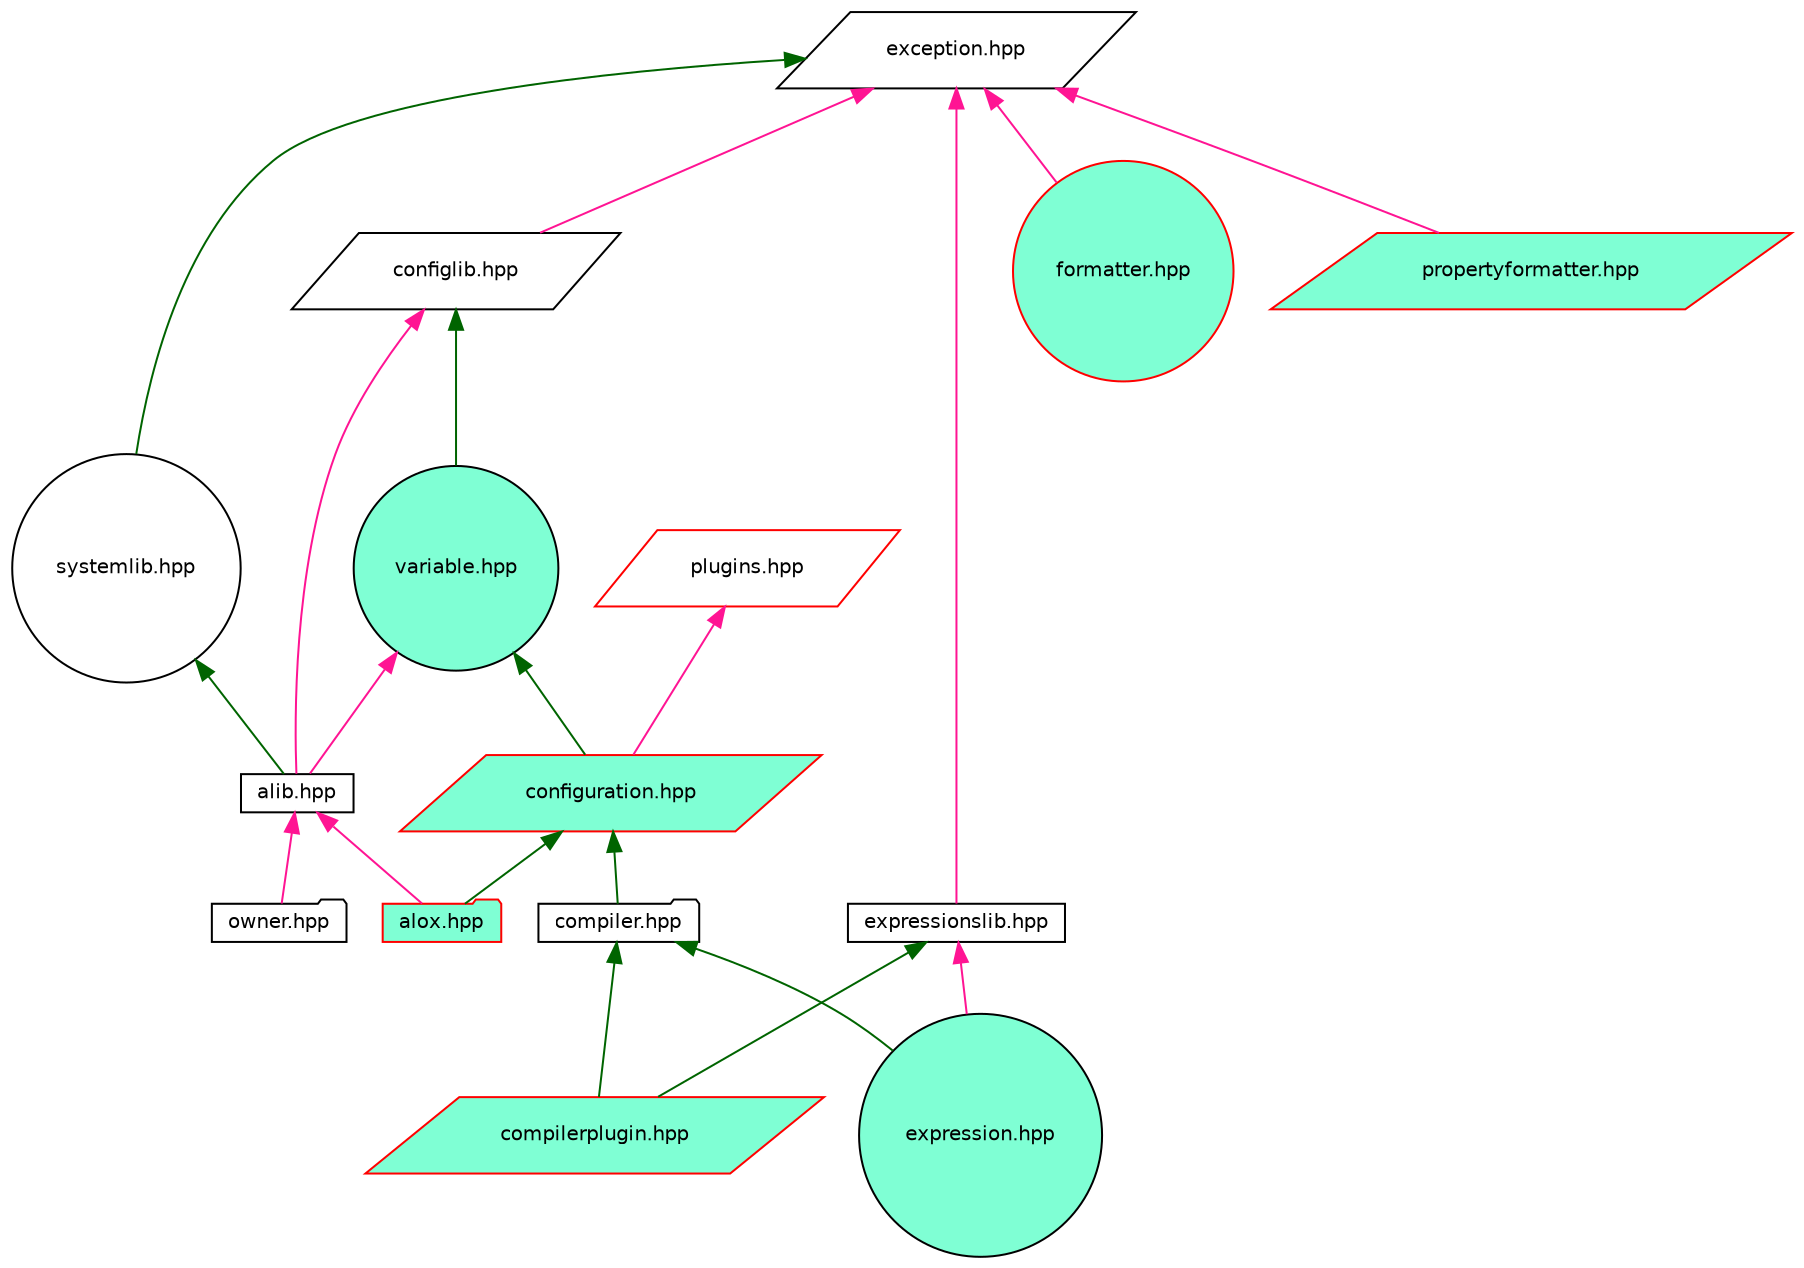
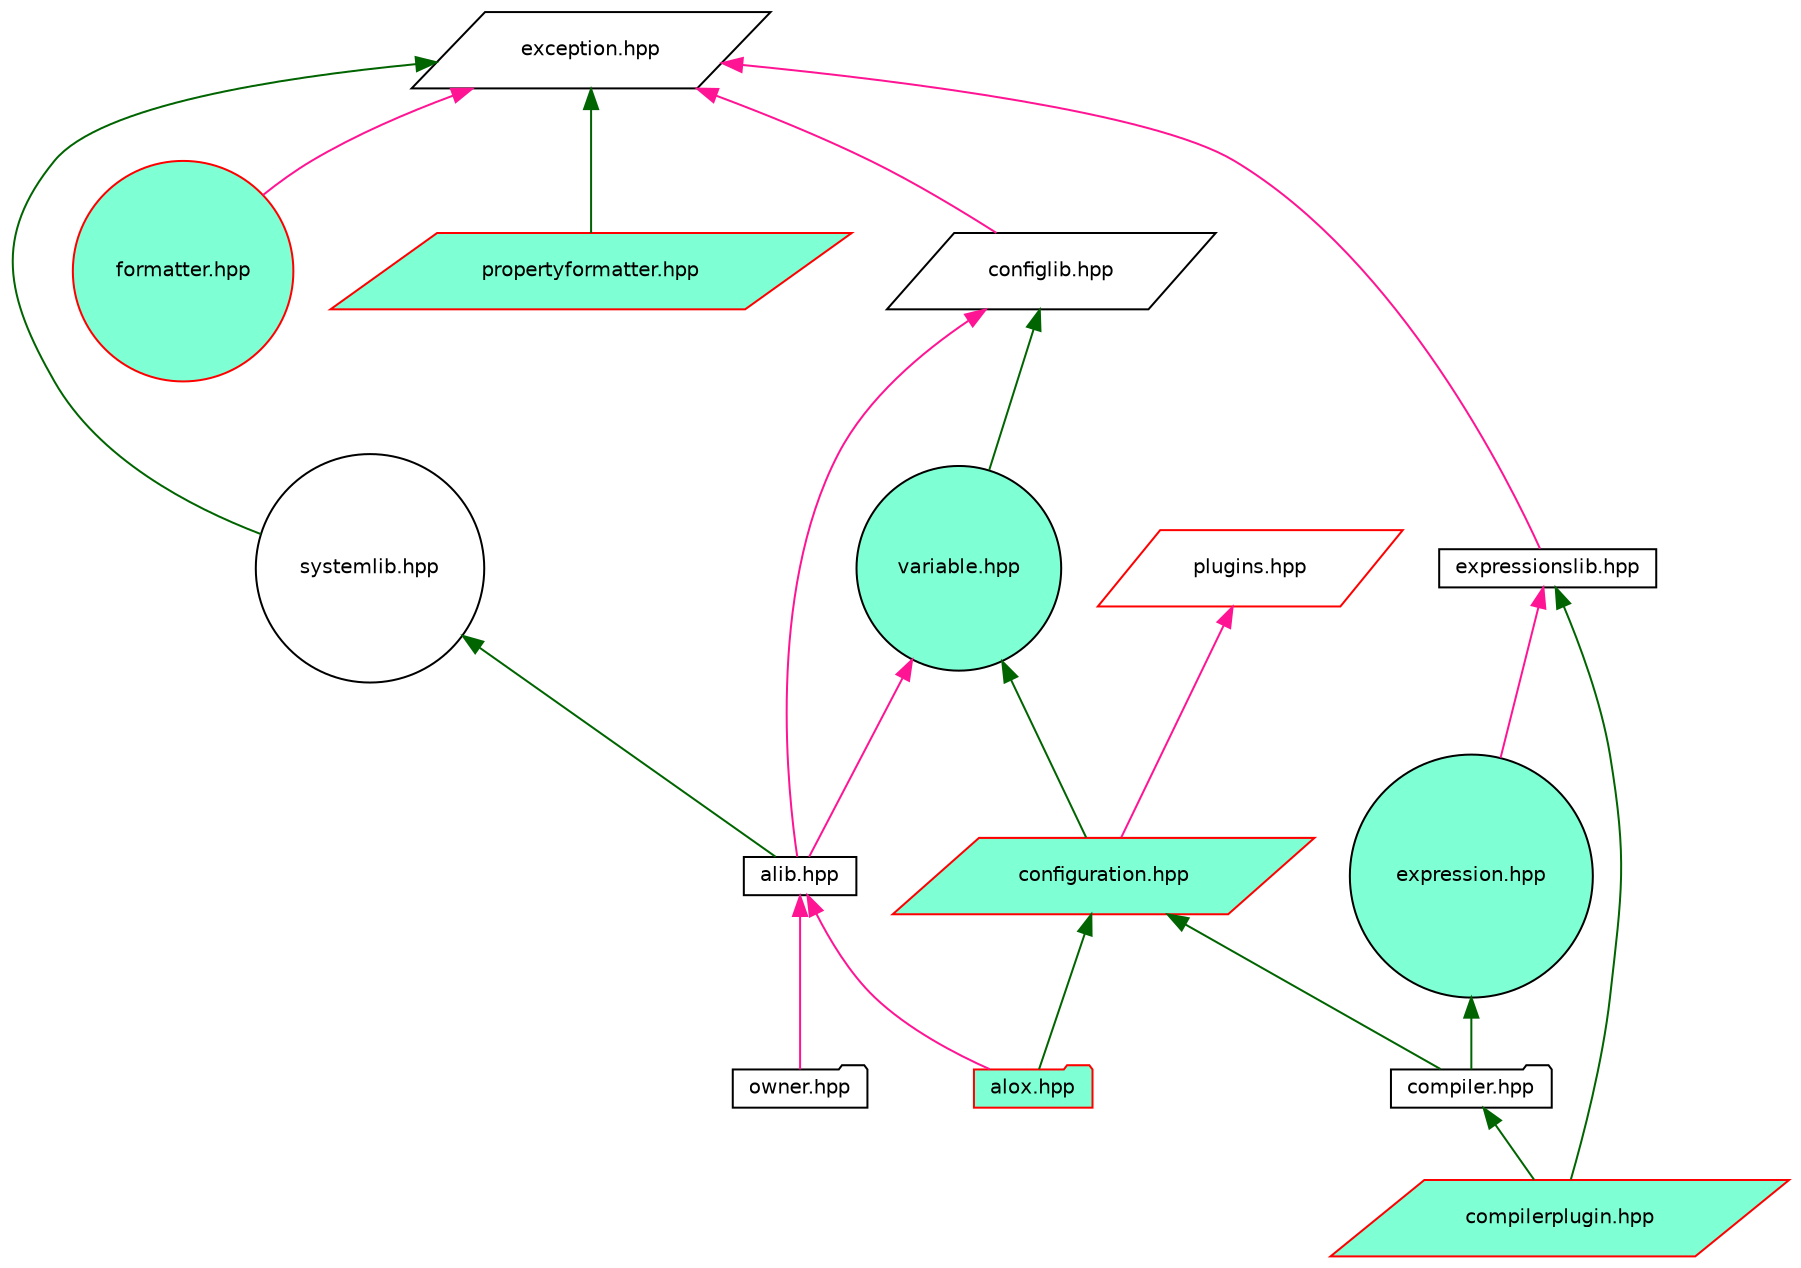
edge "propertyformatter.hpp" -> "exception.hpp": color deeppink -> darkgreen
edge "expression.hpp" -> "compiler.hpp": reversed
